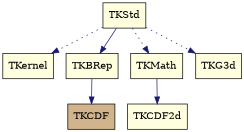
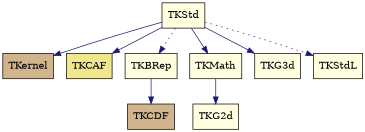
edge "TKStd" -> "TKBRep": style solid -> dotted
edge "TKStd" -> "TKMath": style dotted -> solid
edge "TKStd" -> "TKernel": style dotted -> solid
edge "TKStd" -> "TKG3d": style dotted -> solid
node "TKernel": fillcolor lightyellow -> tan
node "TKCAF": added
node "TKStdL": added
node "TKCDF2d": label "TKCDF2d" -> "TKG2d"
